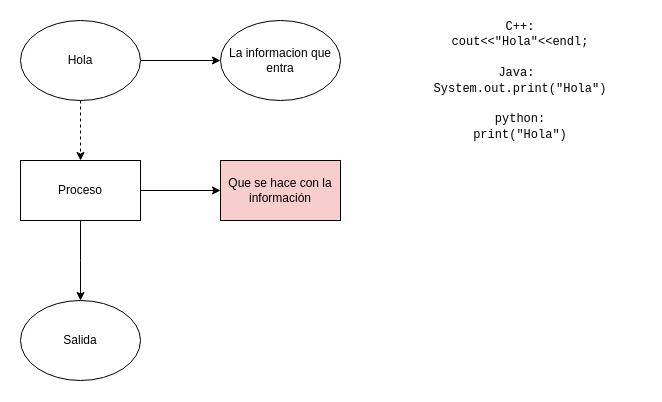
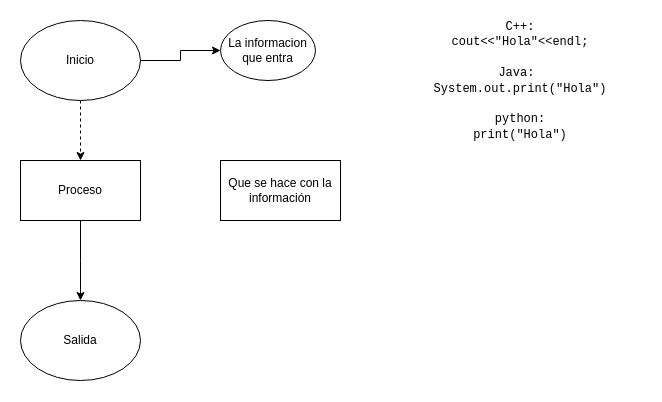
node "Hola": label "Hola" -> "Inicio"
node "La informacion que entra": size 120x80 -> 95x60
edge "Proceso" -> "Que se hace con la información": removed
node "Que se hace con la información": fillcolor #f8cecc -> #ffffff
